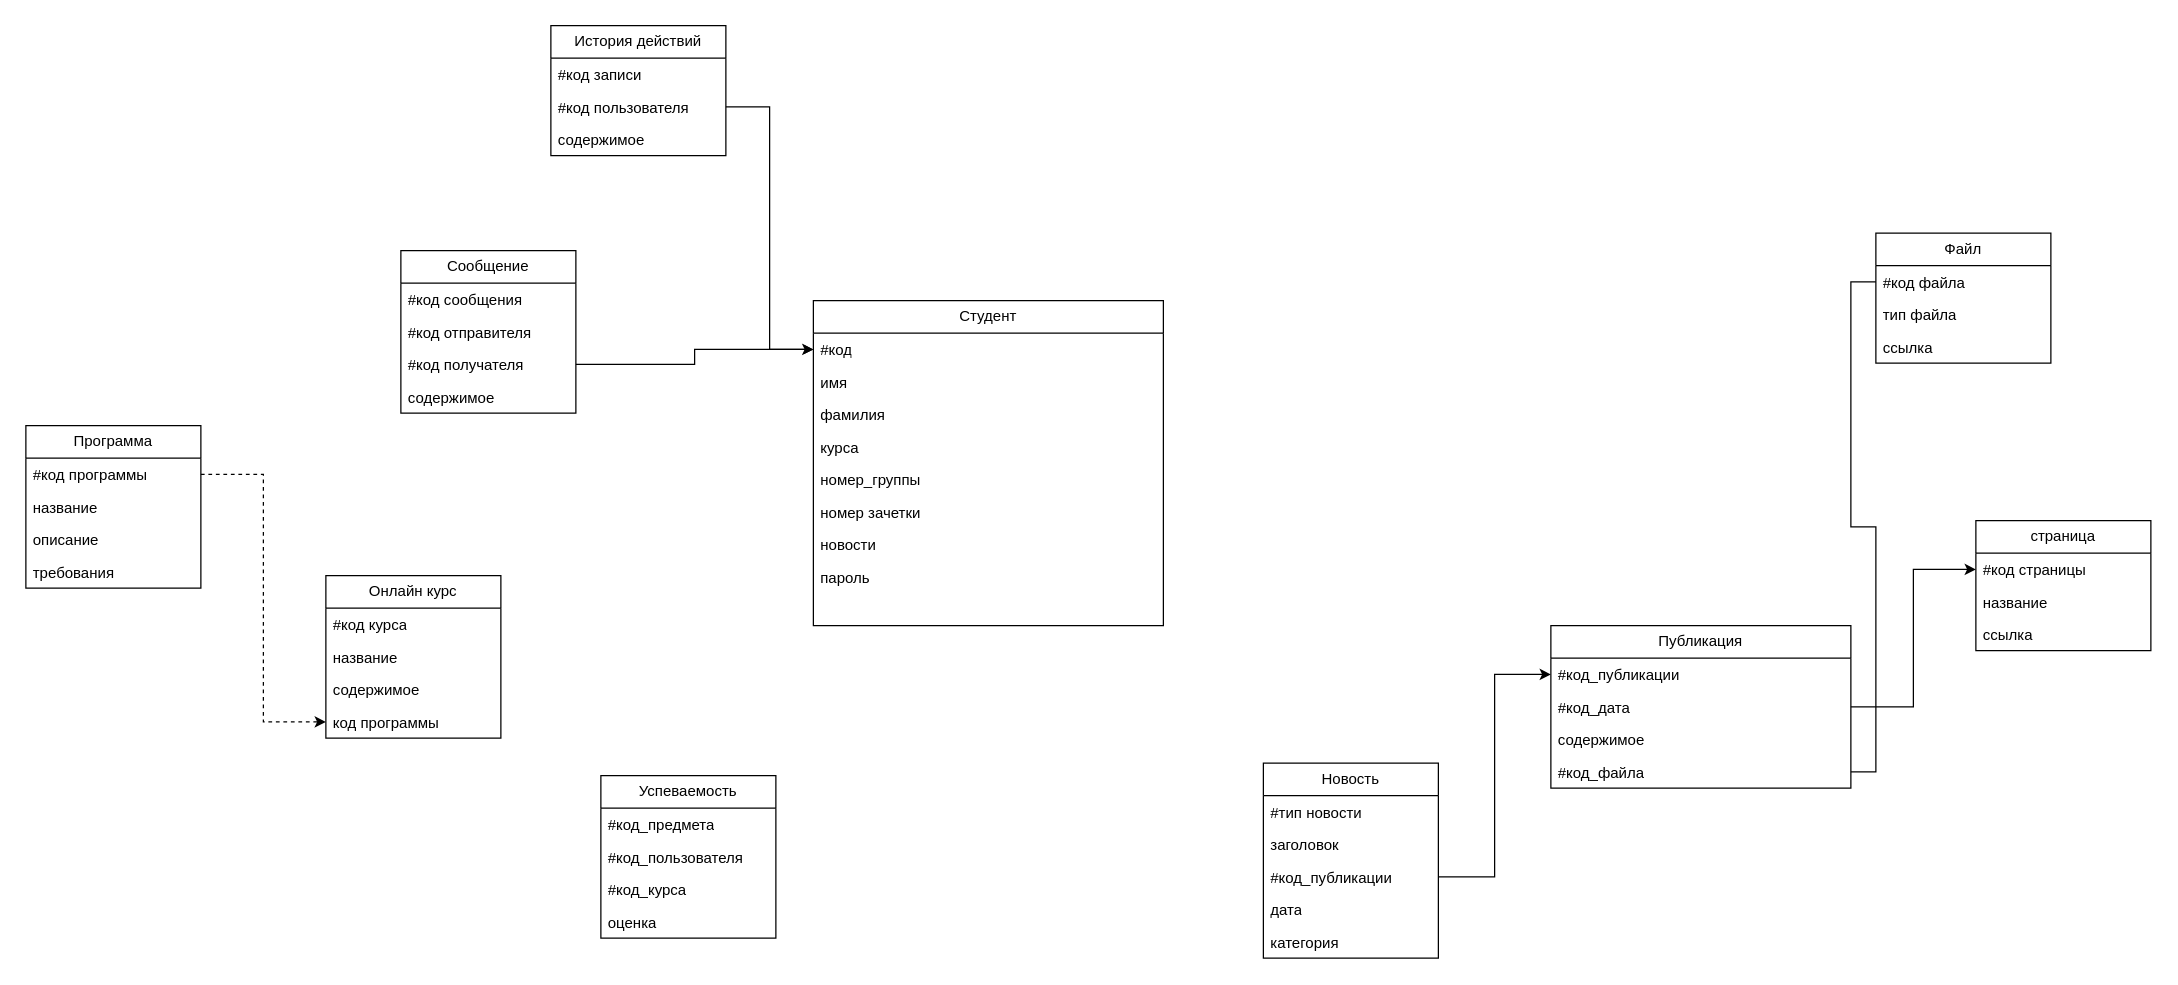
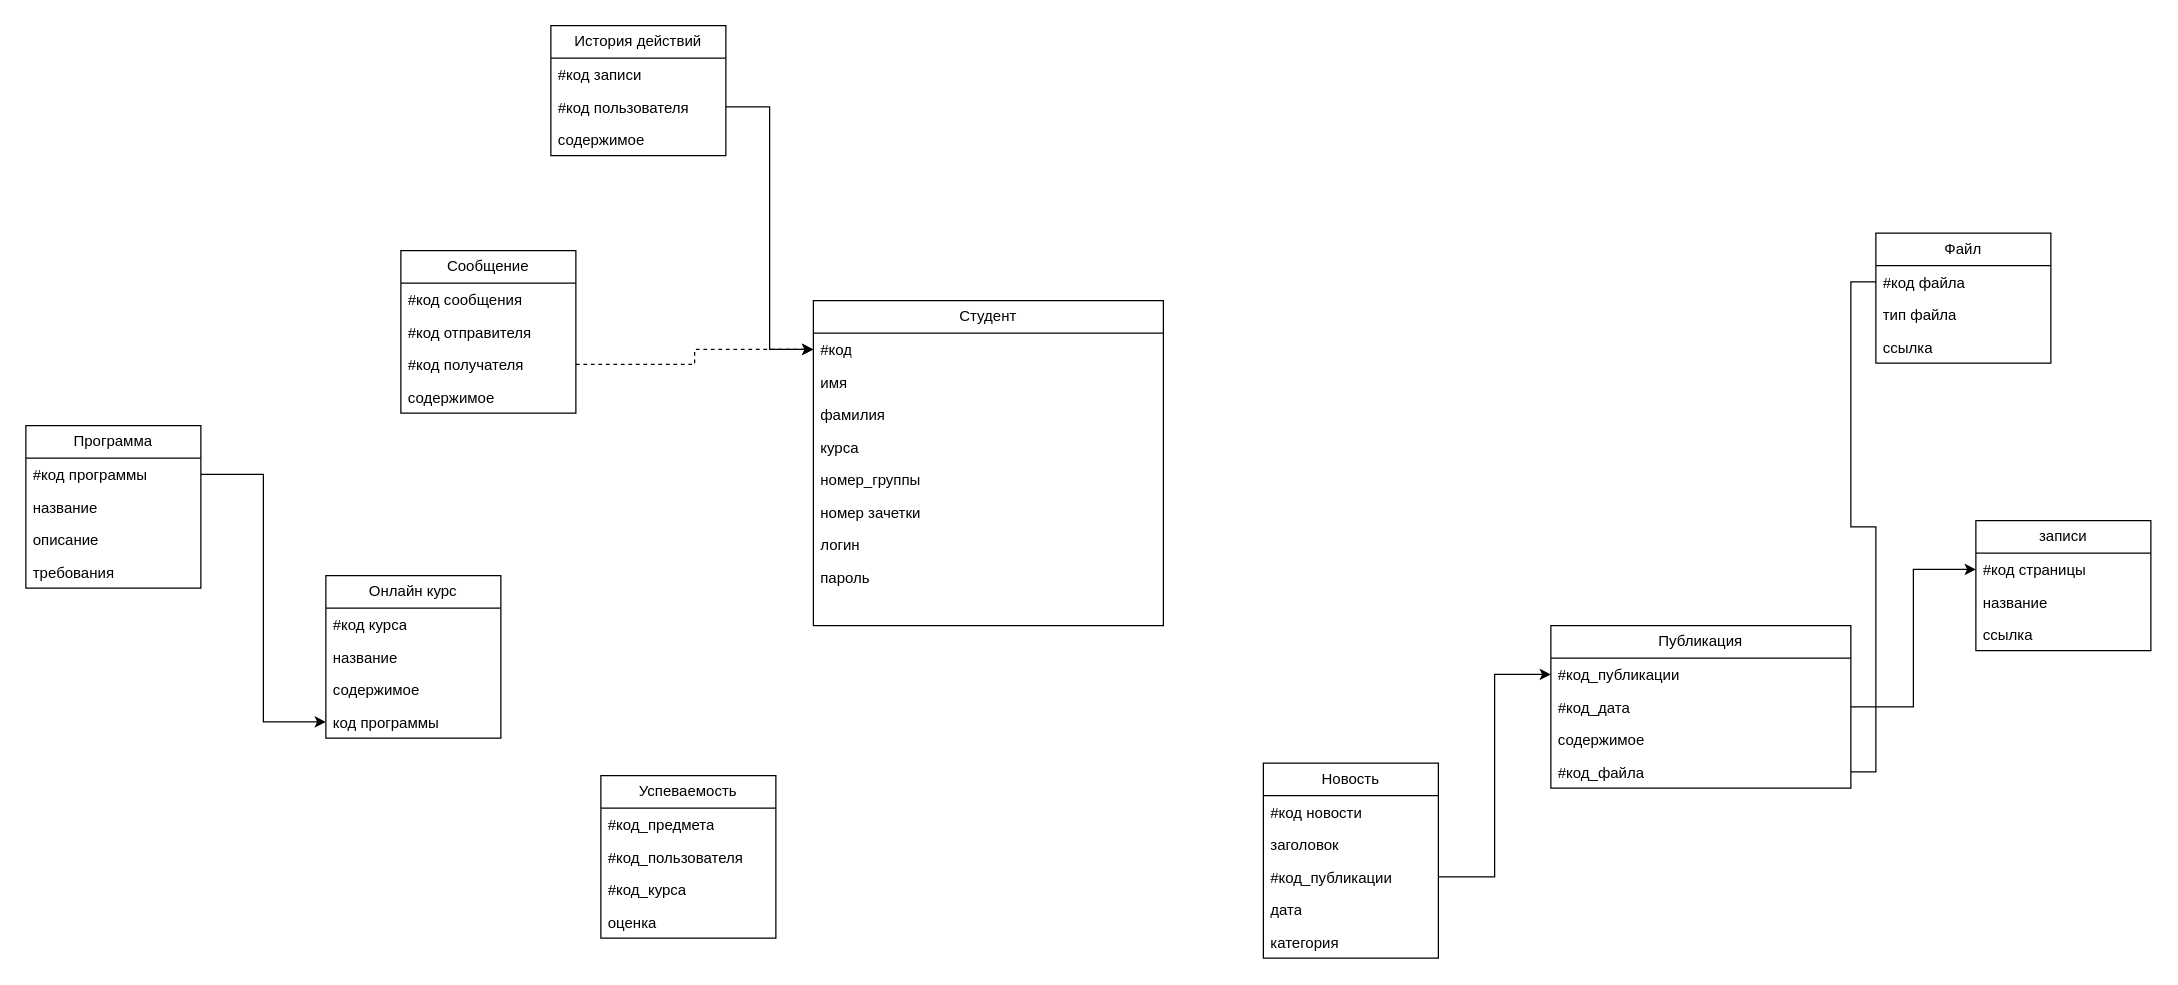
edge "#код пользователя" -> "#код": arrowhead open -> classic
edge "#код получателя" -> "#код": style solid -> dashed
node "страница": label "страница" -> "записи"
node "новости": label "новости" -> "логин"
edge "#код программы" -> "код программы": style dashed -> solid
node "#тип новости": label "#тип новости" -> "#код новости"
